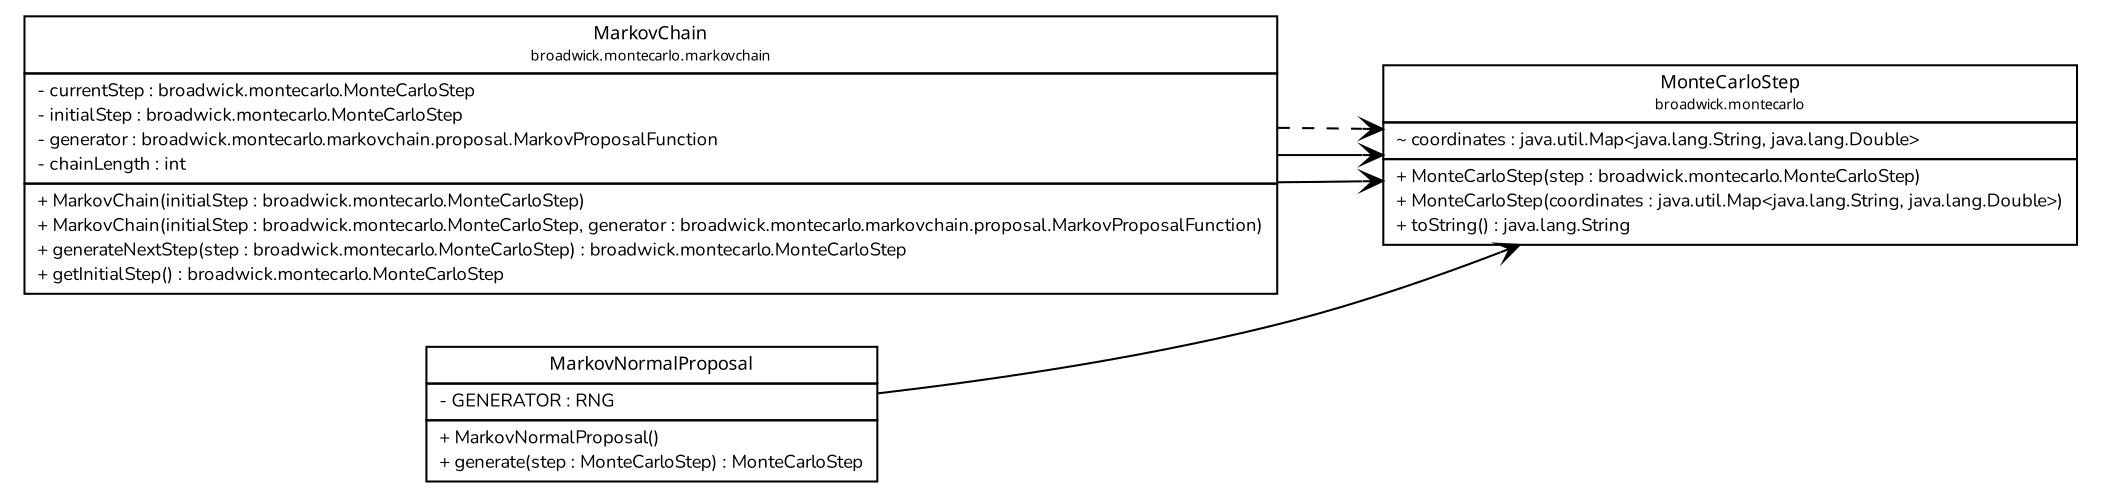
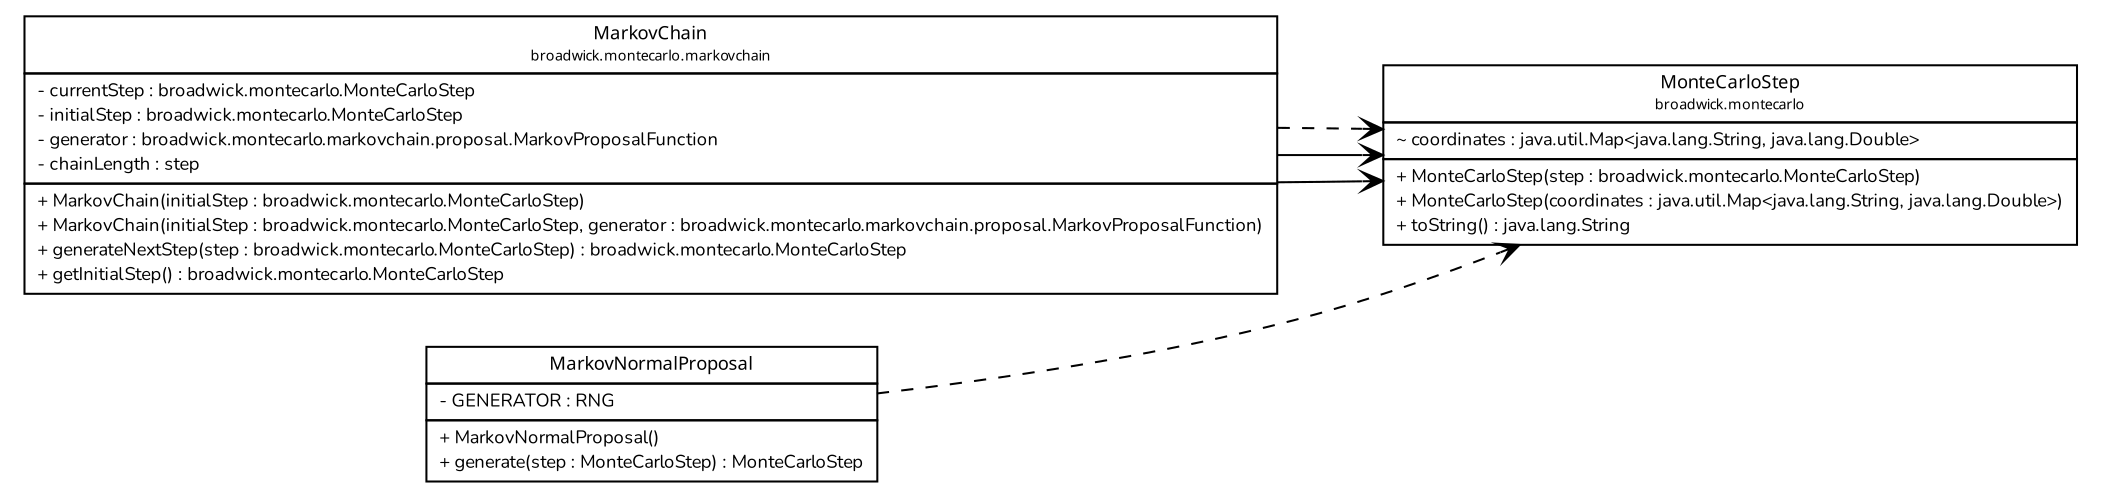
node "MarkovChain": text "- chainLength : int" -> "- chainLength : step"
edge "MarkovNormalProposal" -> "MonteCarloStep": style solid -> dashed
